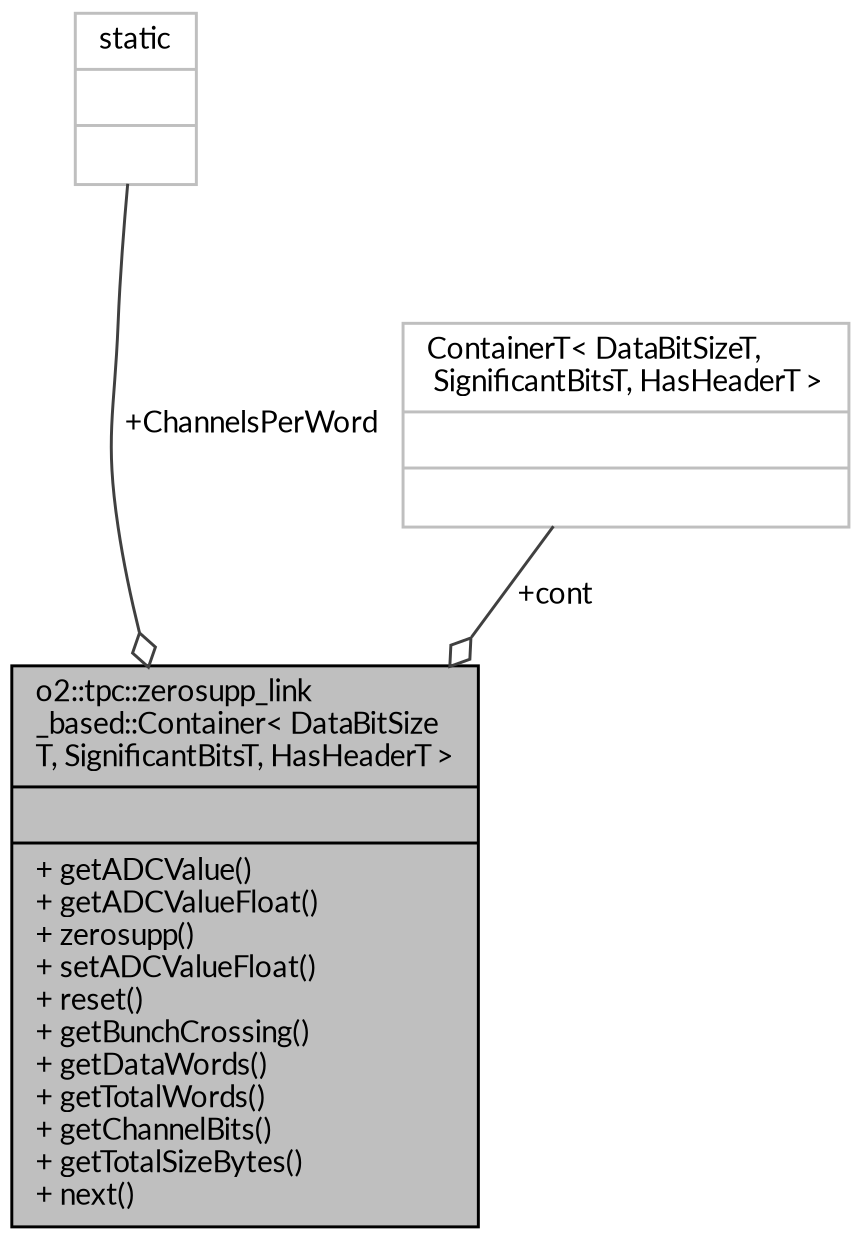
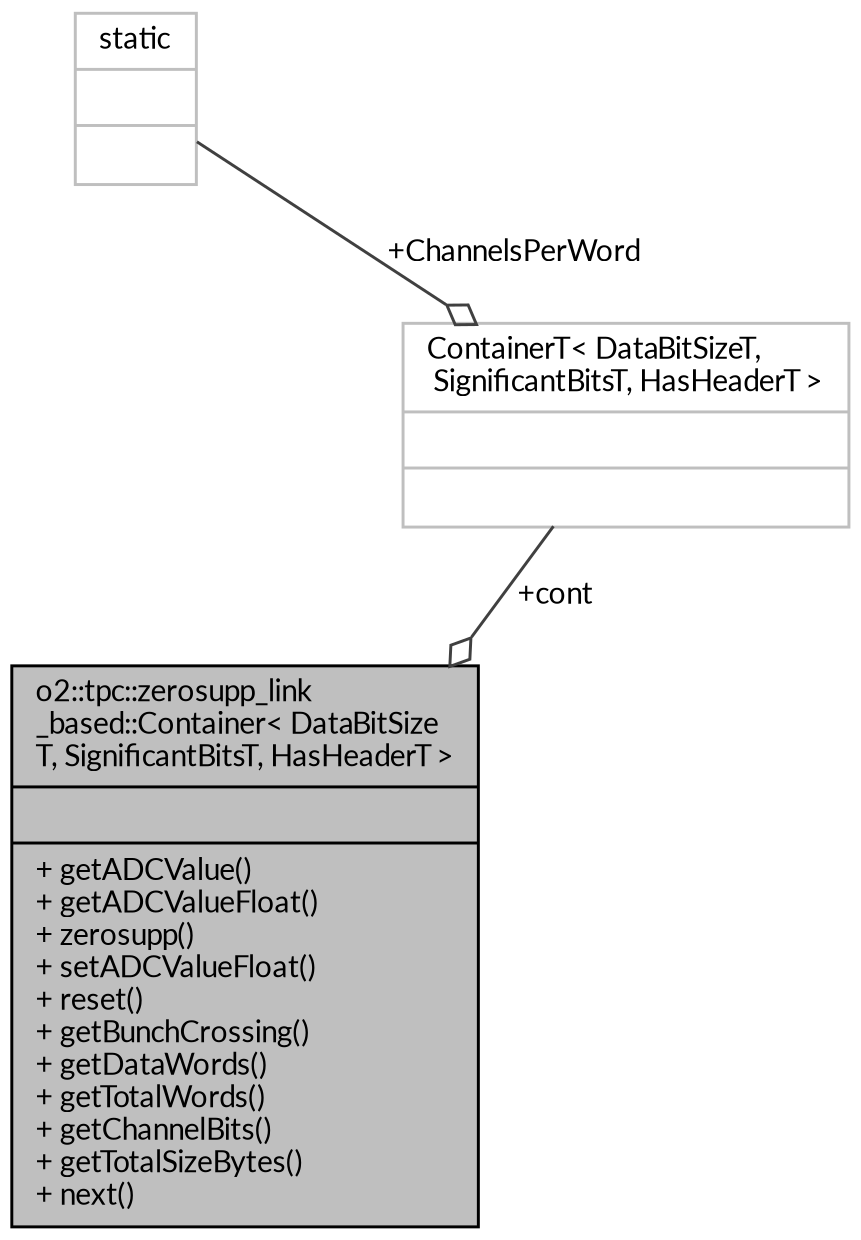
edge "static" -> "o2::tpc::zerosupp_link": now "static" -> "ContainerT< DataBitSizeT,"
